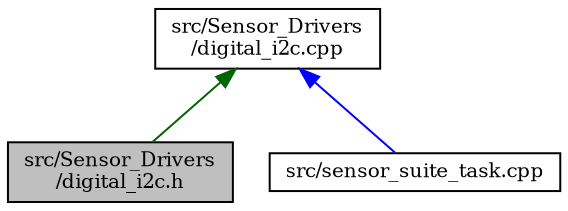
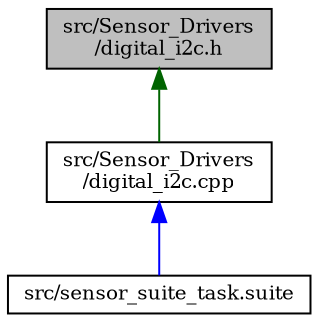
edge "src/Sensor_Drivers /digital_i2c.h" -> "src/Sensor_Drivers /digital_i2c.cpp": reversed
node "src/sensor_suite_task.cpp": label "src/sensor_suite_task.cpp" -> "src/sensor_suite_task.suite"
